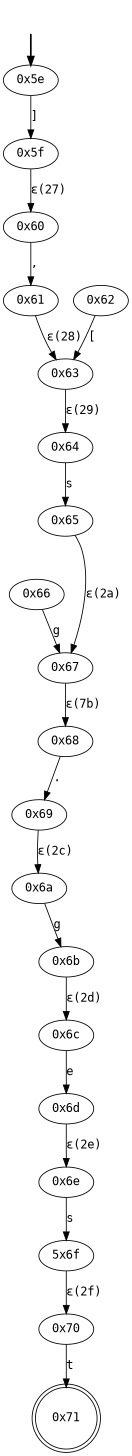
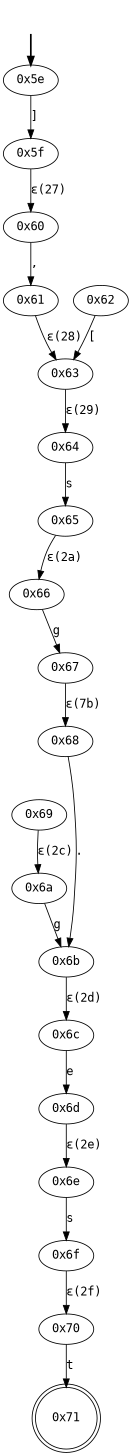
edge "0x65" -> "0x67": now "0x65" -> "0x66"
edge "0x68" -> "0x69": now "0x68" -> "0x6b"
node "5x6f": label "5x6f" -> "0x6f"
